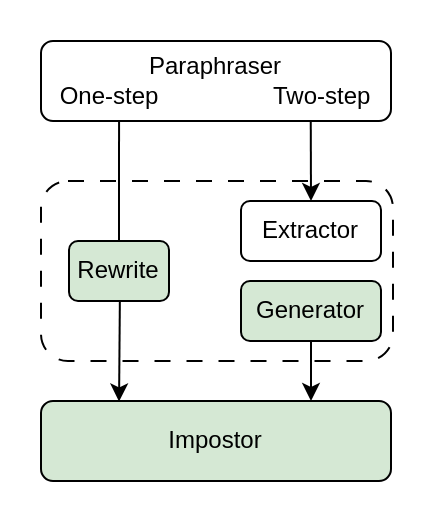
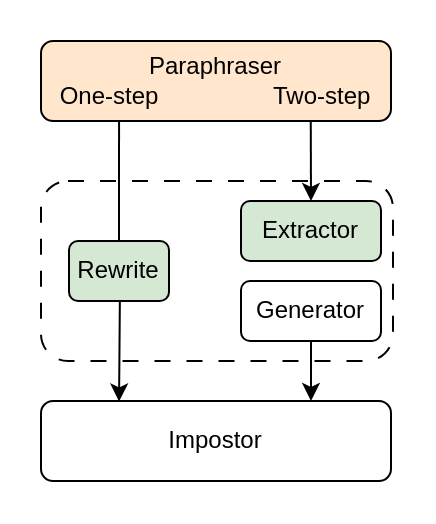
node "Paraphraser One-step Two-step": fillcolor #ffffff -> #ffe6cc
node "Extractor": fillcolor #ffffff -> #d5e8d4
node "Generator": fillcolor #d5e8d4 -> #ffffff
node "Impostor": fillcolor #d5e8d4 -> #ffffff
